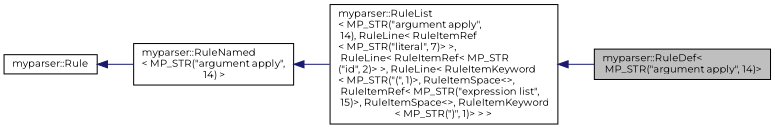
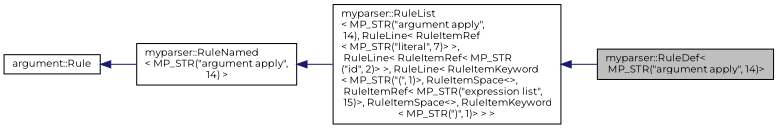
node "myparser::Rule": label "myparser::Rule" -> "argument::Rule"
